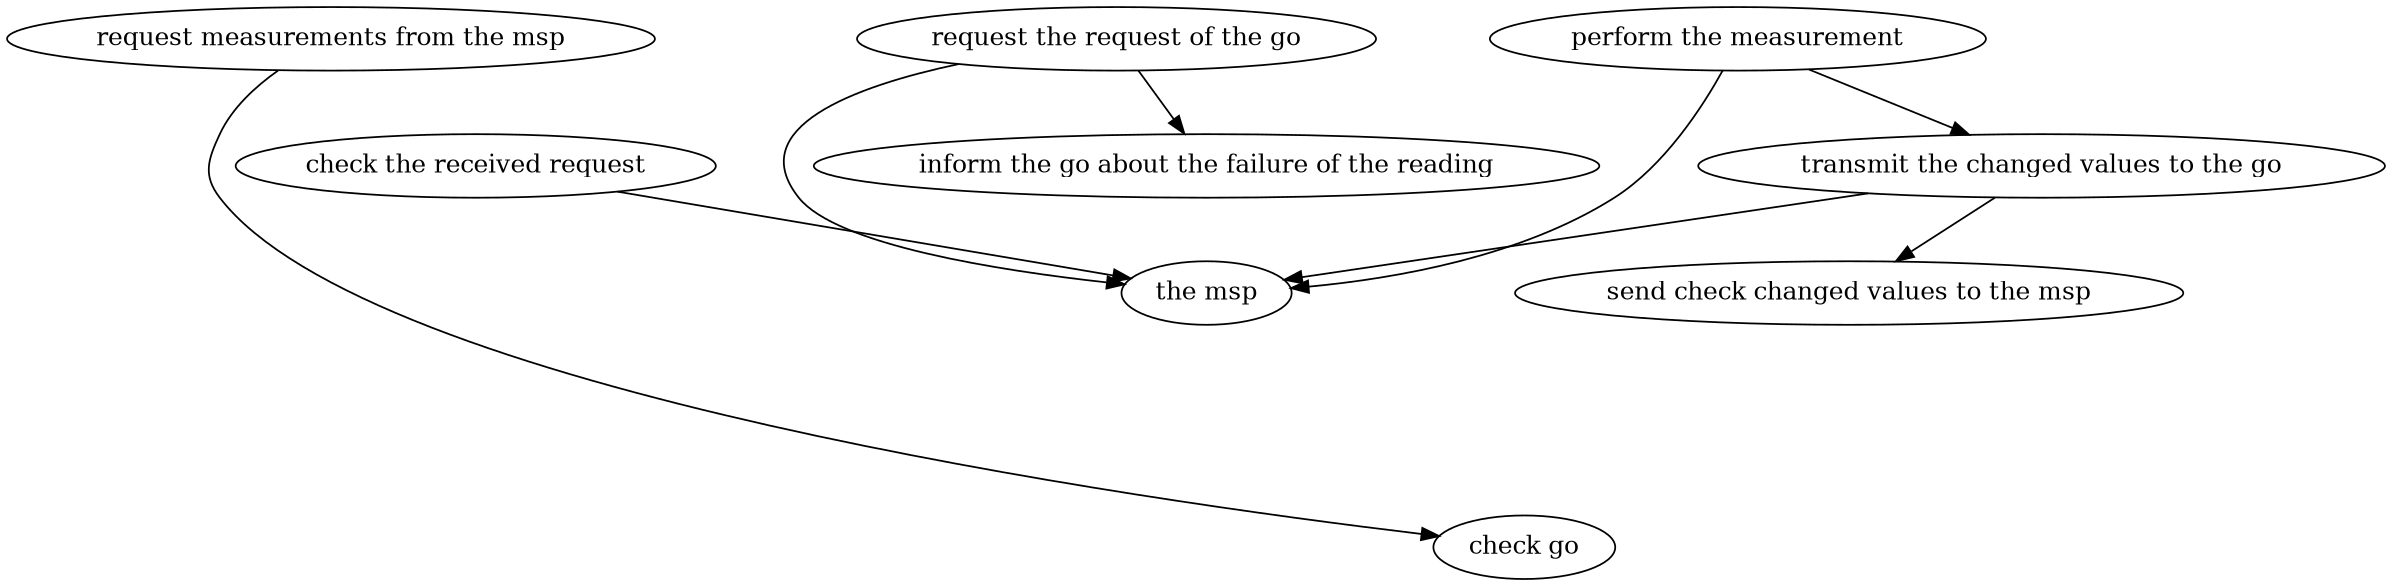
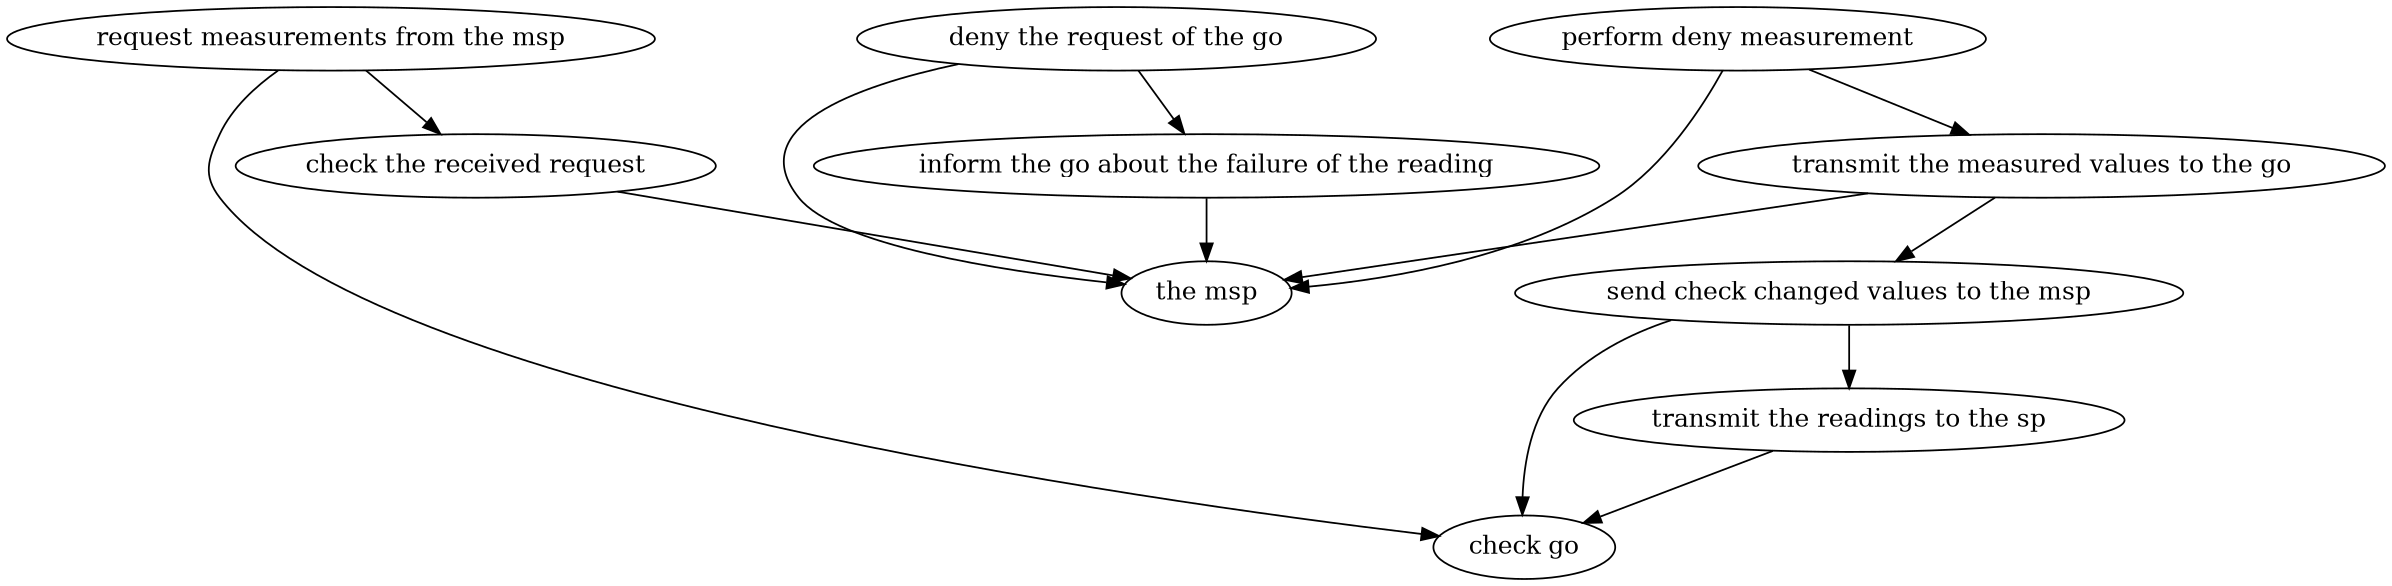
node "request the request of the go": label "request the request of the go" -> "deny the request of the go"
node "perform the measurement": label "perform the measurement" -> "perform deny measurement"
edge "request measurements from the msp" -> "check the received request": added
node "transmit the changed values to the go": label "transmit the changed values to the go" -> "transmit the measured values to the go"
edge "inform the go about the failure of the reading" -> "the msp": added
edge "send check changed values to the msp" -> "check go": added
node "transmit the readings to the sp": added
